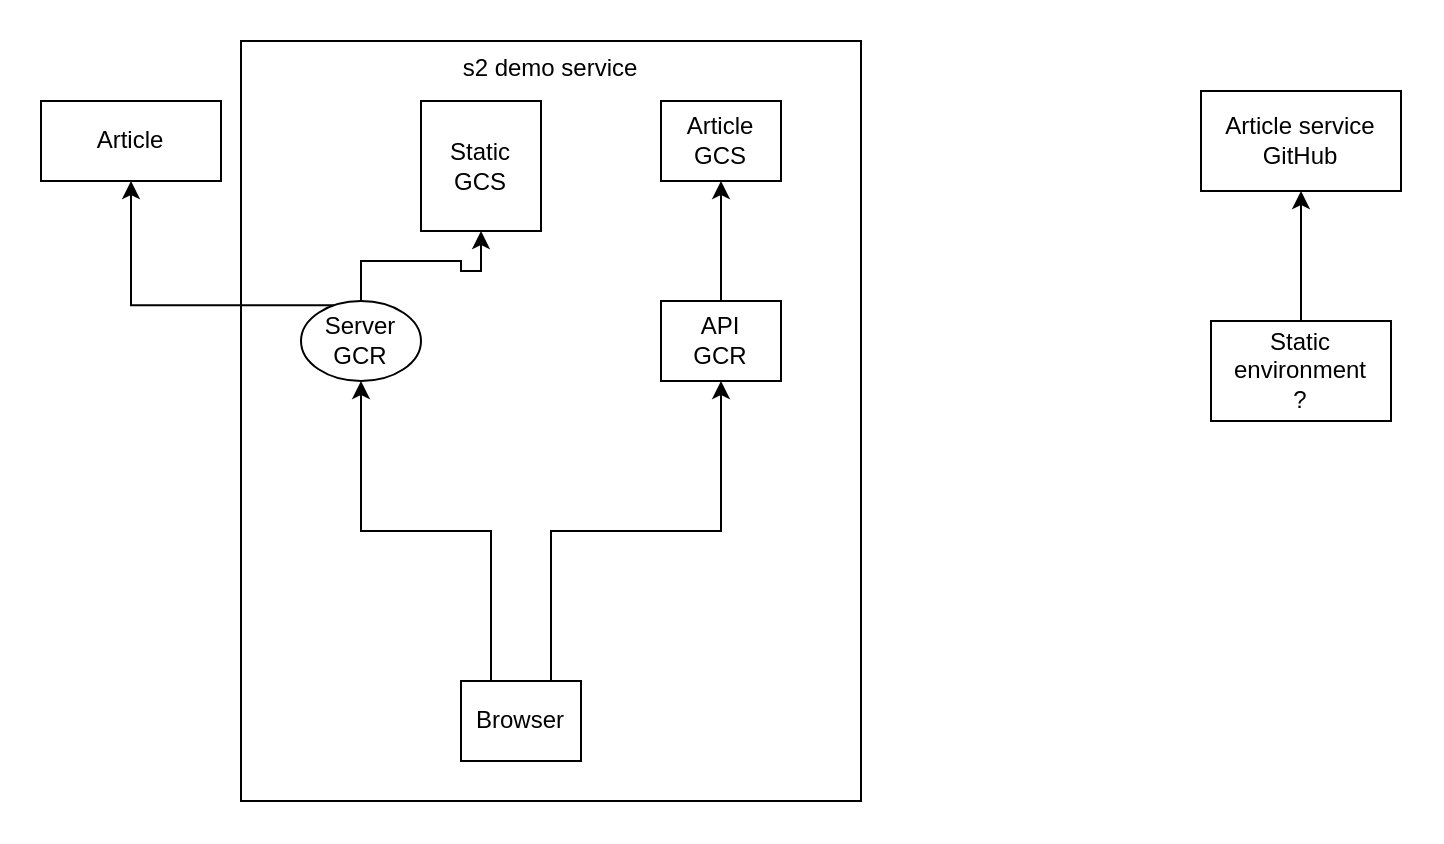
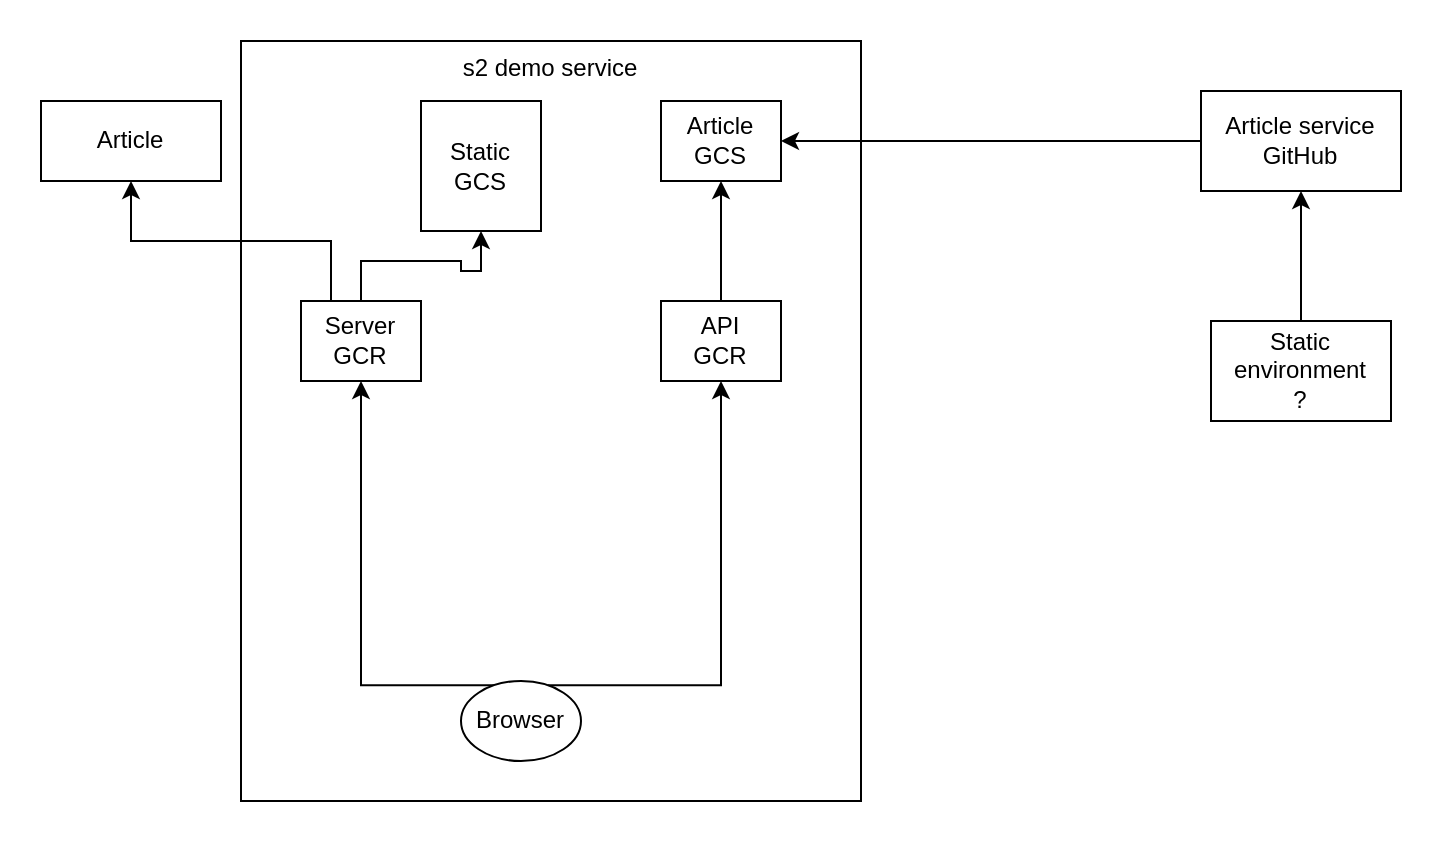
edge "Article service GitHub" -> "Article GCS": added
node "Server GCR": shape ellipse -> rectangle
node "Browser": shape rectangle -> ellipse
